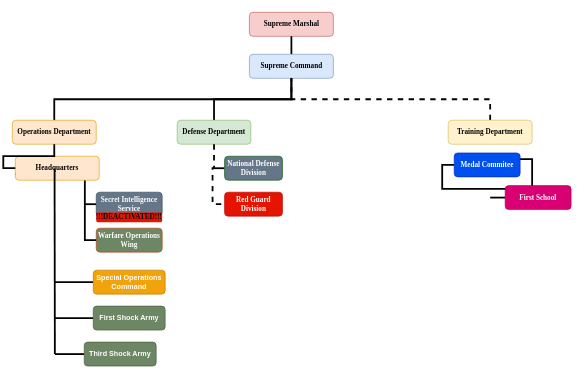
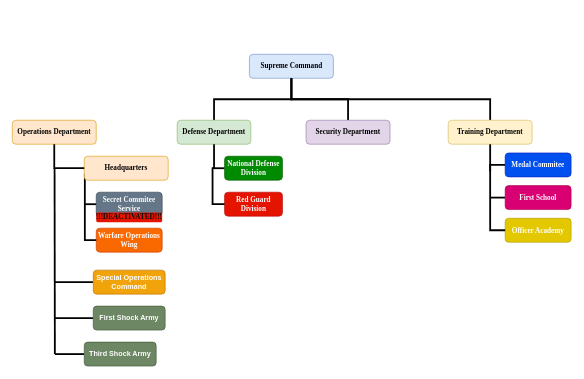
node "Supreme Marshal": removed
edge "Supreme Marshal" -- "Supreme Command": removed
edge "Supreme Command" -- "Operations Department": removed
edge "Supreme Command" -- "Training Department": style dashed -> solid
edge "Supreme Command" -- "Security Department": added
node "Security Department": added
node "Medal Commitee": moved (488, 165) -> (539, 165)
node "Headquarters": moved (57, 168) -> (126, 168)
node "National Defense Division": fillcolor #647687 -> #008a00
edge "Defense Department" -- "Red Guard Division": style dashed -> solid
node "Secret Intelligence Service": label "Secret Intelligence Service" -> "Secret Commitee Service"
edge "Training Department" -- "Officer Academy": added
node "Officer Academy": added
node "Warfare Operations Wing": fillcolor #6d8764 -> #fa6800
